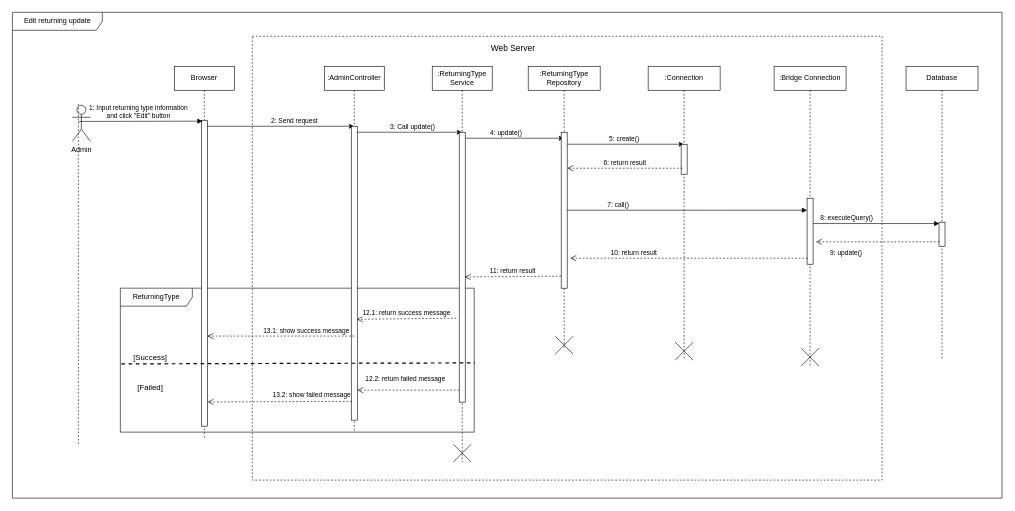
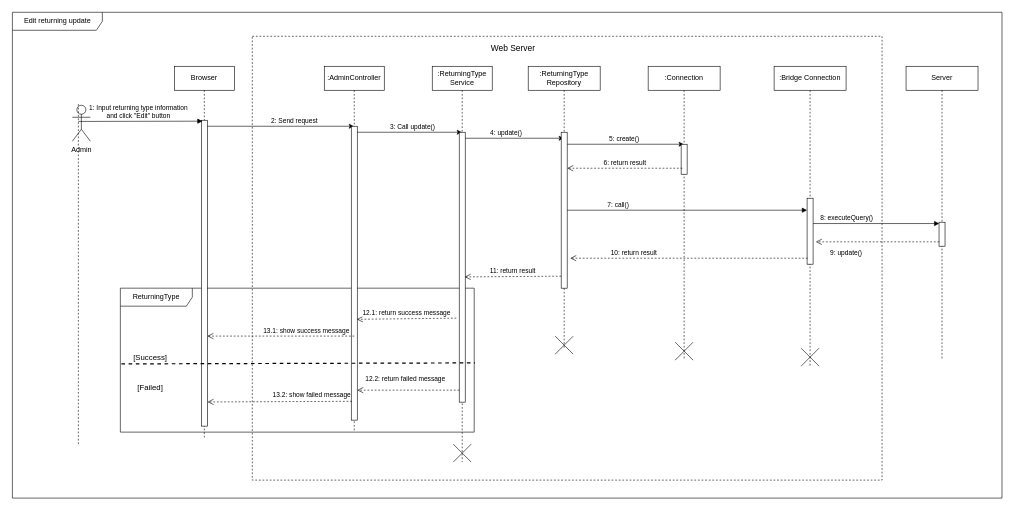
node "Database": label "Database" -> "Server"
